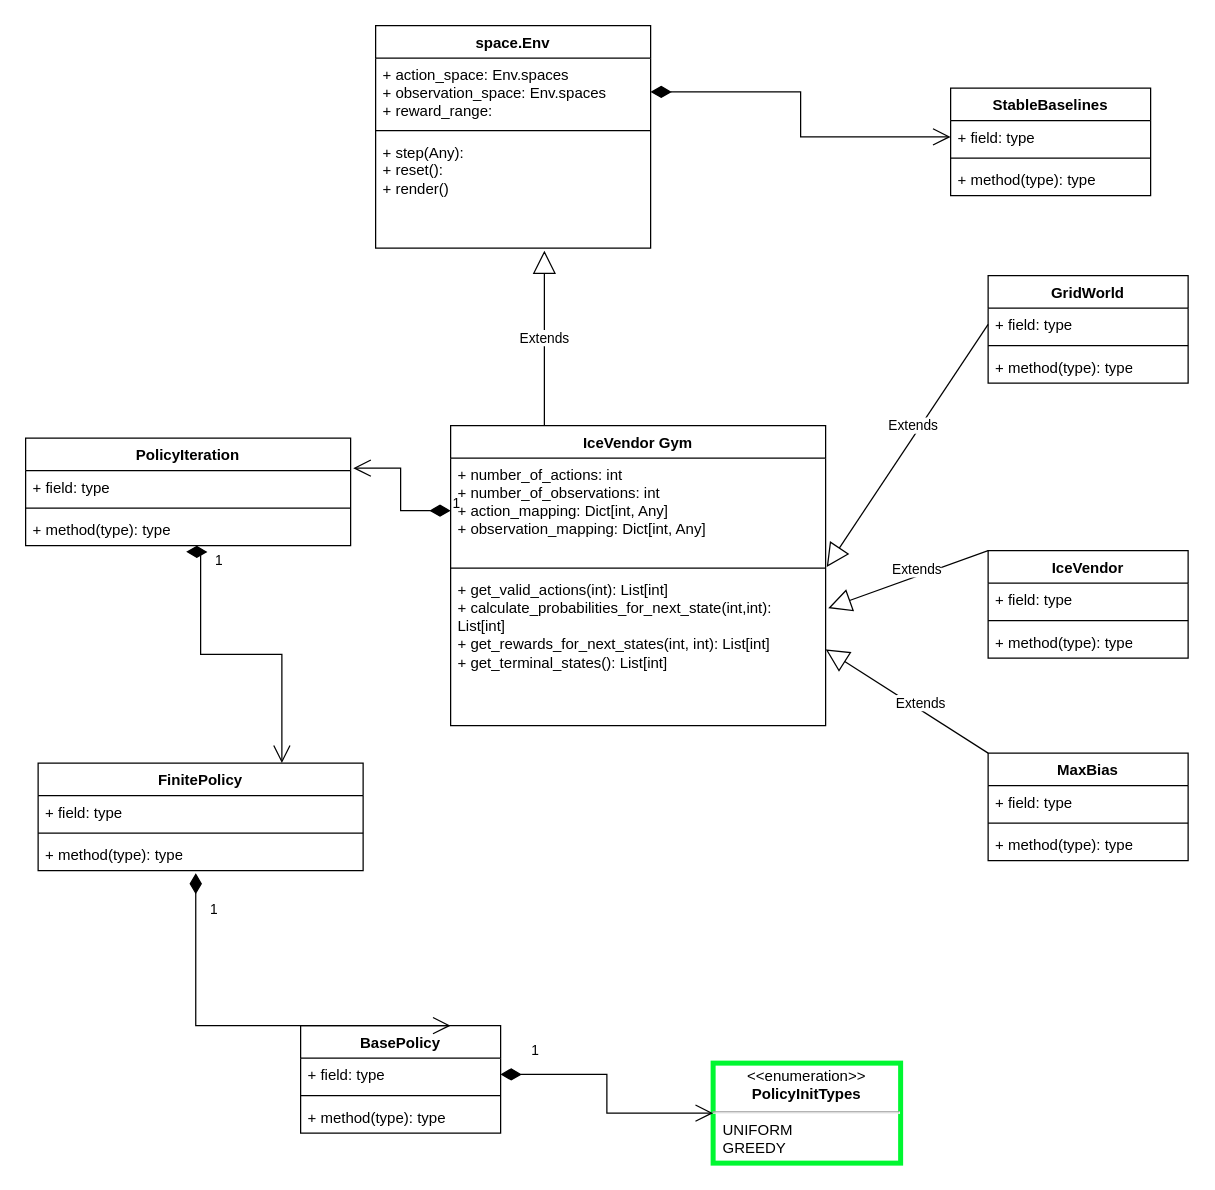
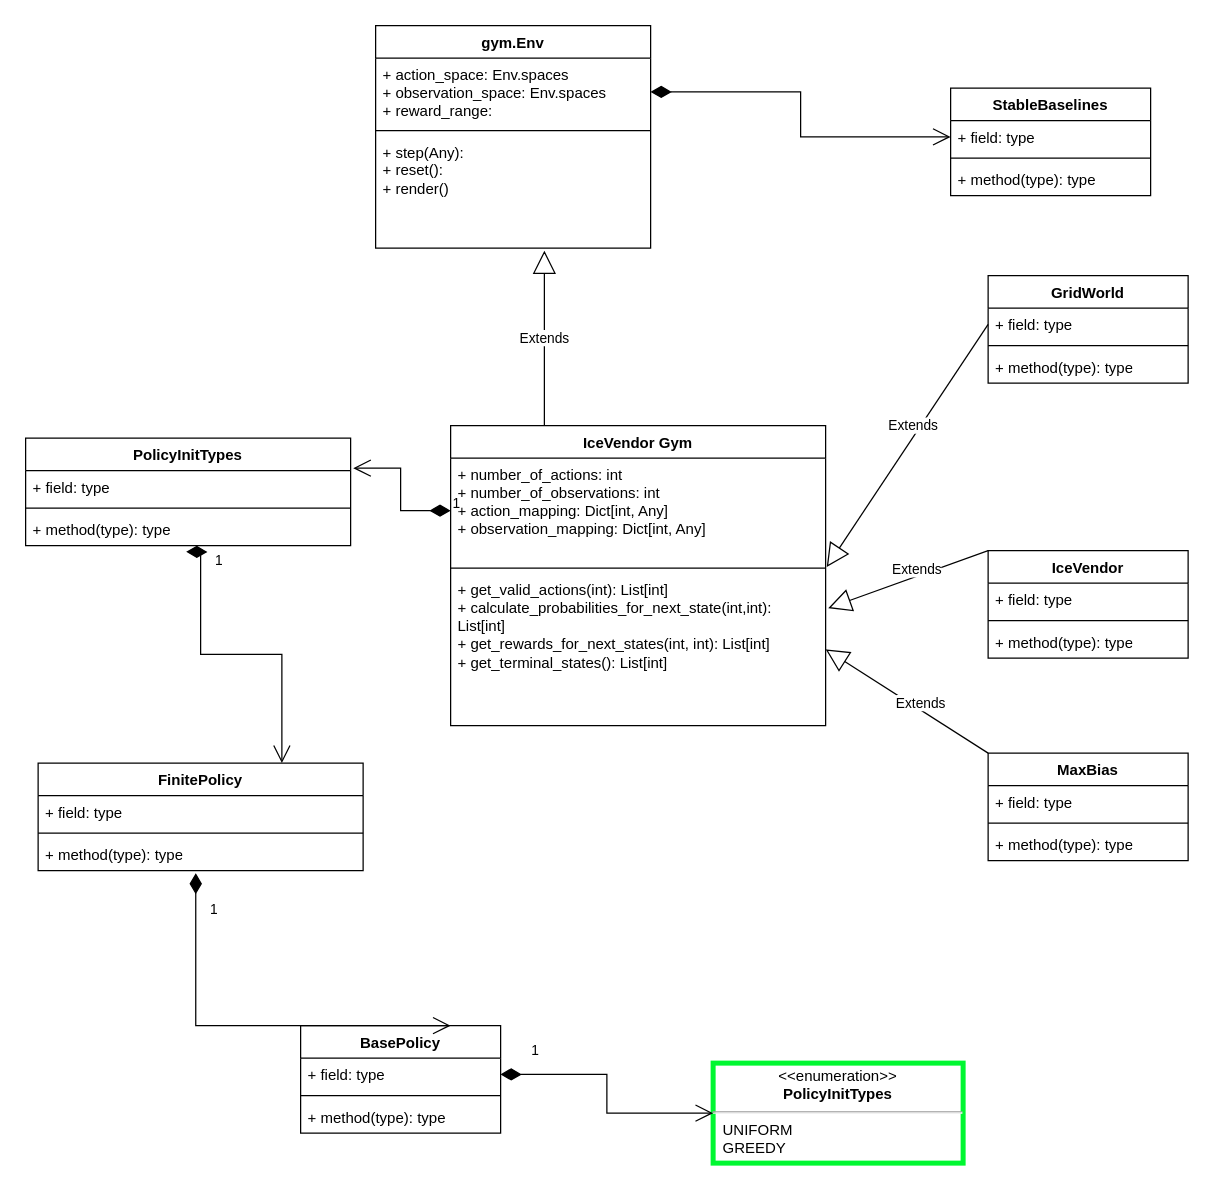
node "space.Env": label "space.Env" -> "gym.Env"
node "PolicyIteration": label "PolicyIteration" -> "PolicyInitTypes"
node "<<enumeration>> PolicyInitTypes UNIFORM GREEDY": size 188x100 -> 250x100
